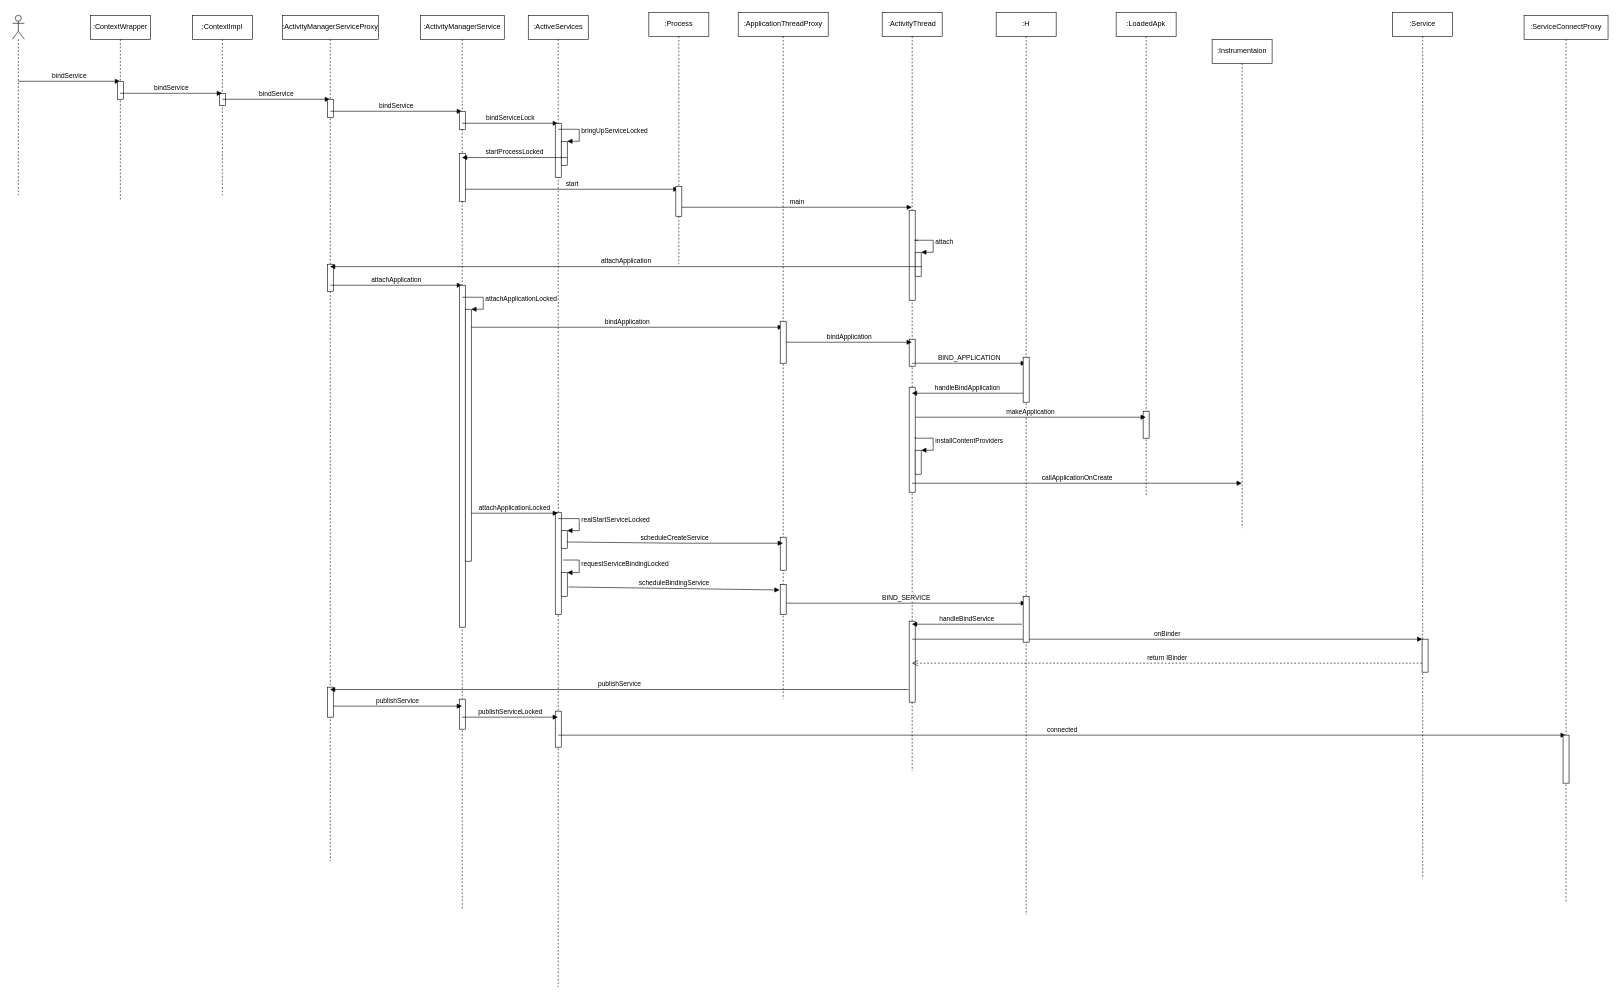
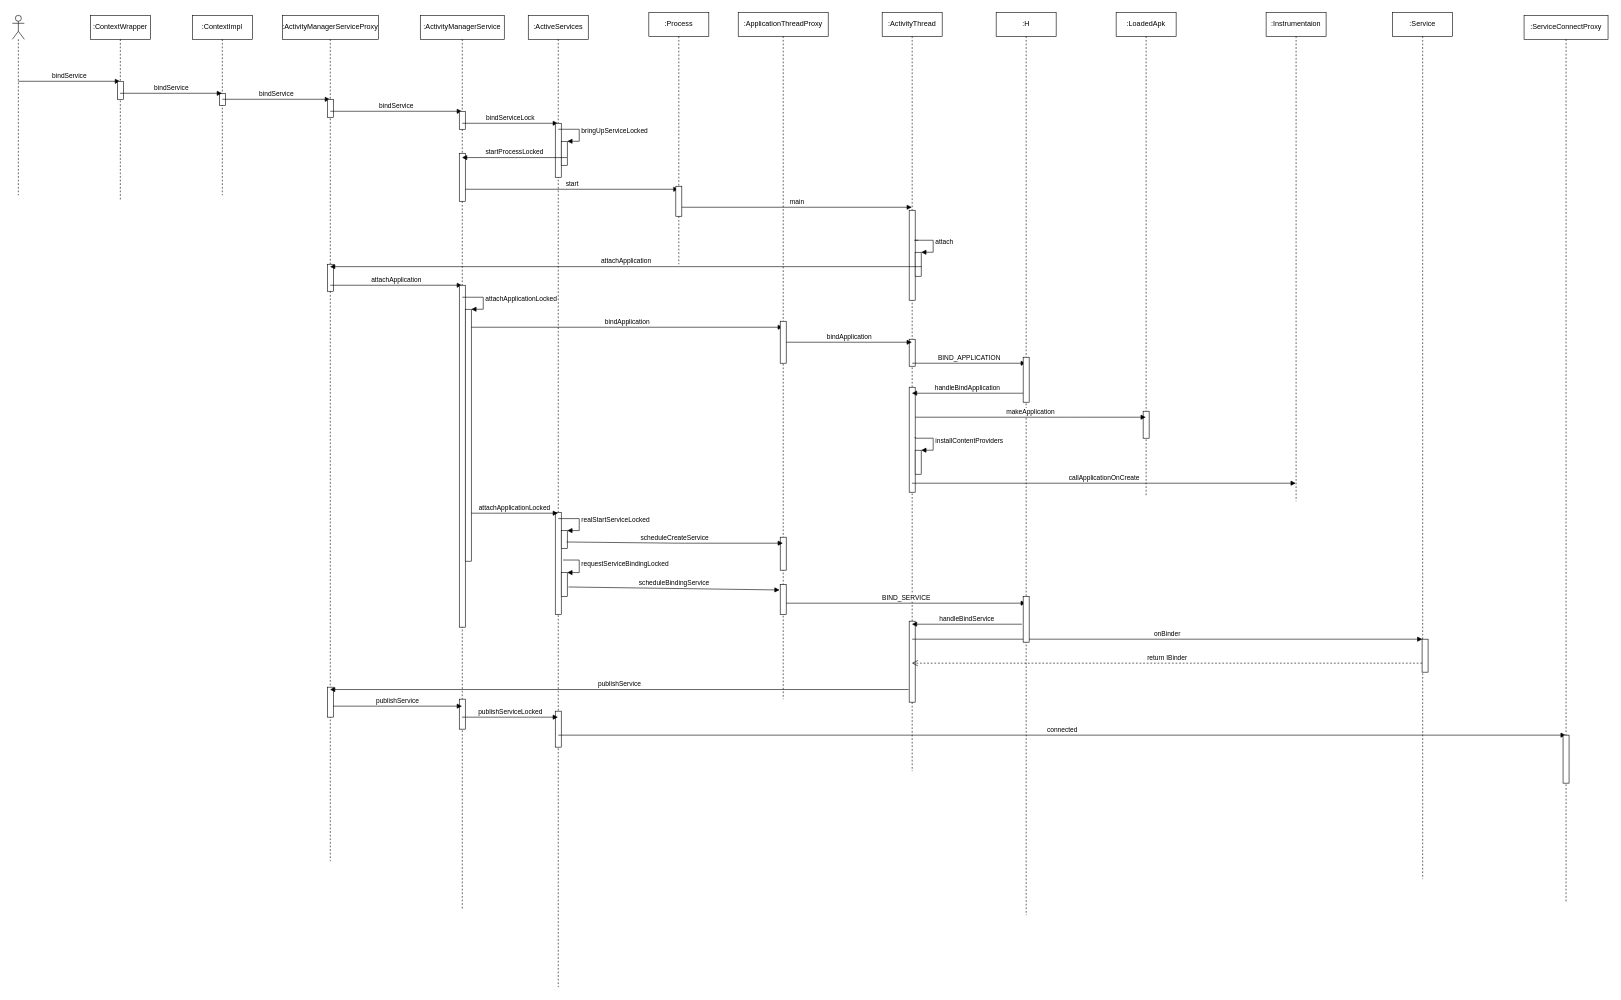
node ":Instrumentaion": moved (1242, 284) -> (1296, 257)
